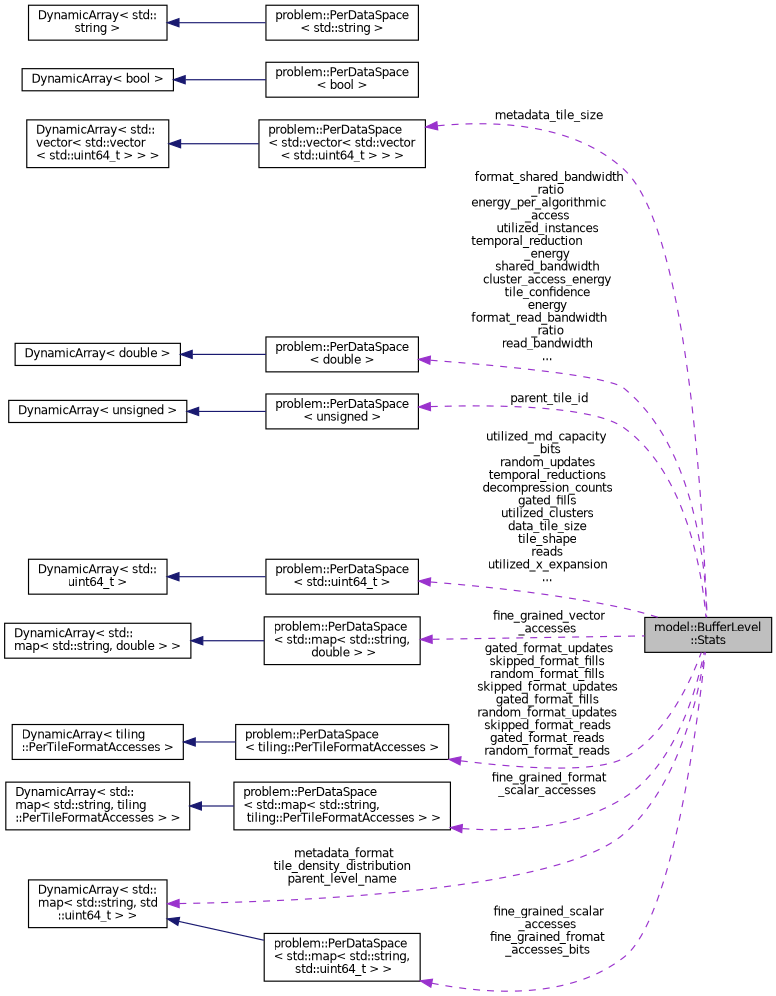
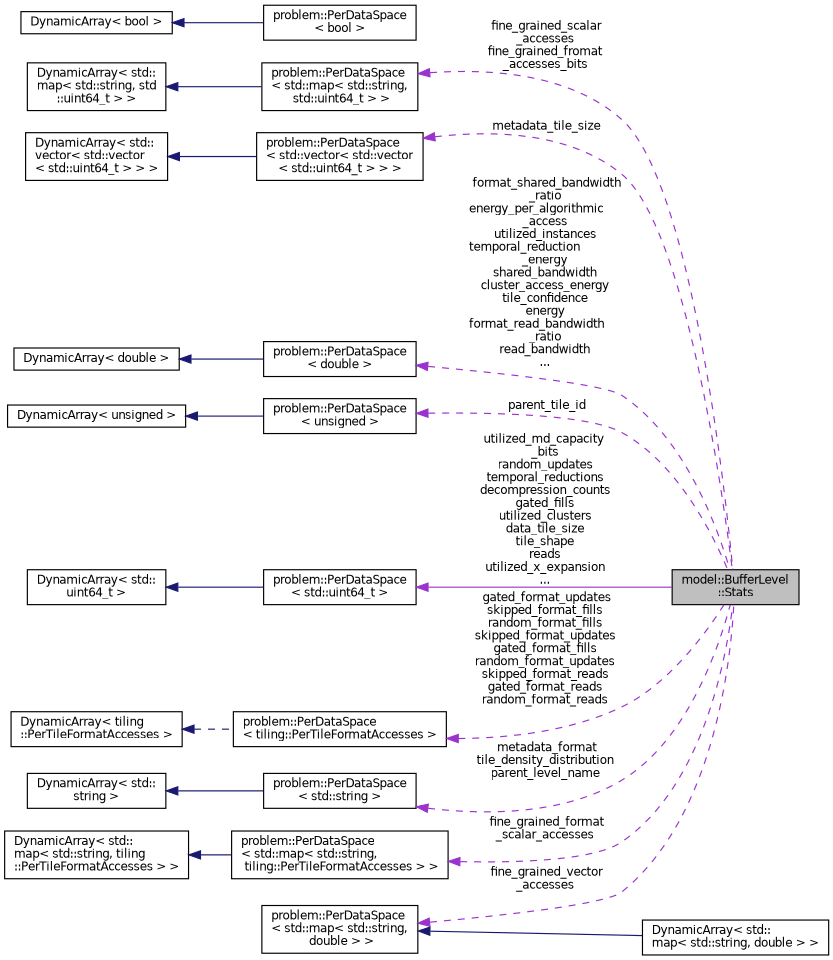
edge "model::BufferLevel ::Stats" -> "problem::PerDataSpace < std::uint64_t >": style dashed -> solid
edge "problem::PerDataSpace < std::map< std::string, double > >" -> "DynamicArray< std:: map< std::string, double > >": reversed
edge "problem::PerDataSpace < tiling::PerTileFormatAccesses >" -> "DynamicArray< tiling ::PerTileFormatAccesses >": style solid -> dashed
edge "model::BufferLevel ::Stats" -> "DynamicArray< std:: map< std::string, std ::uint64_t > >": now "model::BufferLevel ::Stats" -> "problem::PerDataSpace < std::string >"
